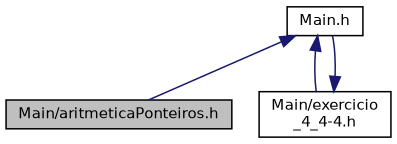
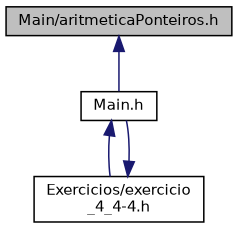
edge "Main/aritmeticaPonteiros.h" -> "Main.h": reversed
node "Main/exercicio _4_4-4.h": label "Main/exercicio _4_4-4.h" -> "Exercicios/exercicio _4_4-4.h"
